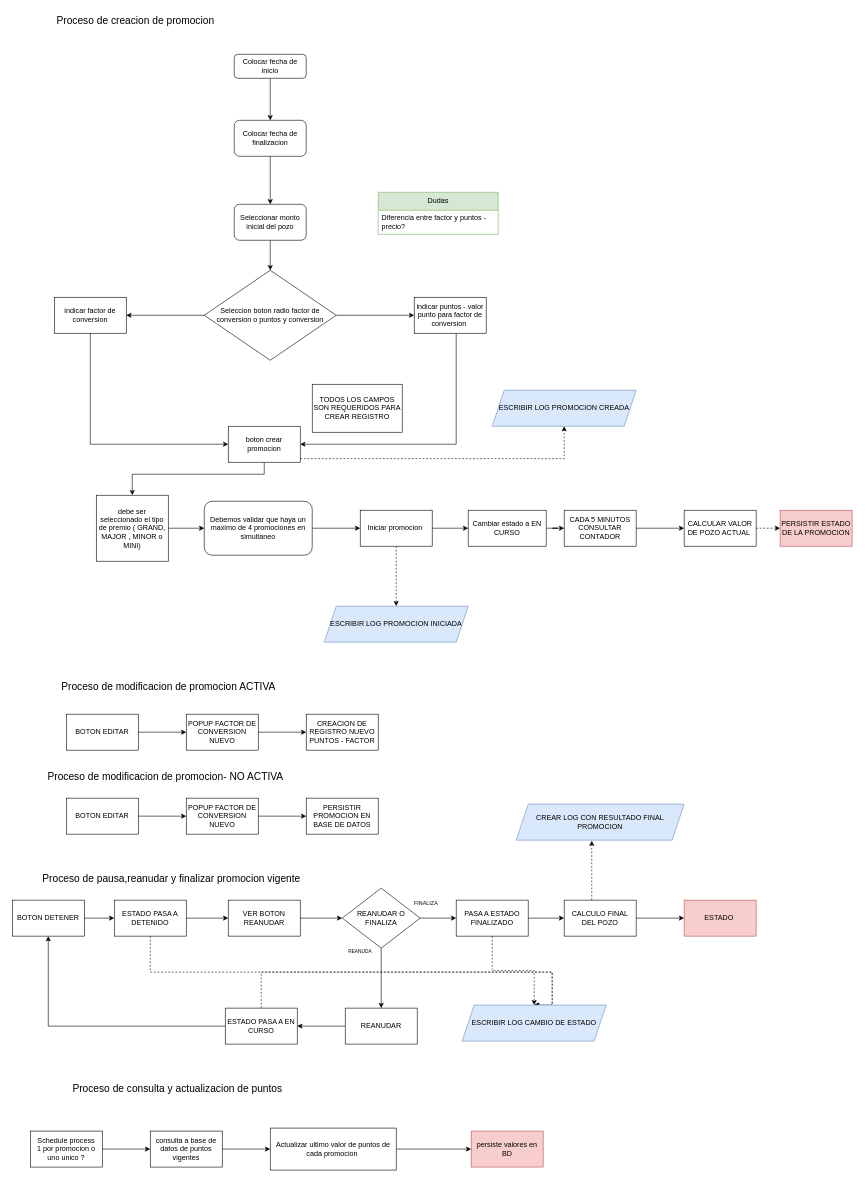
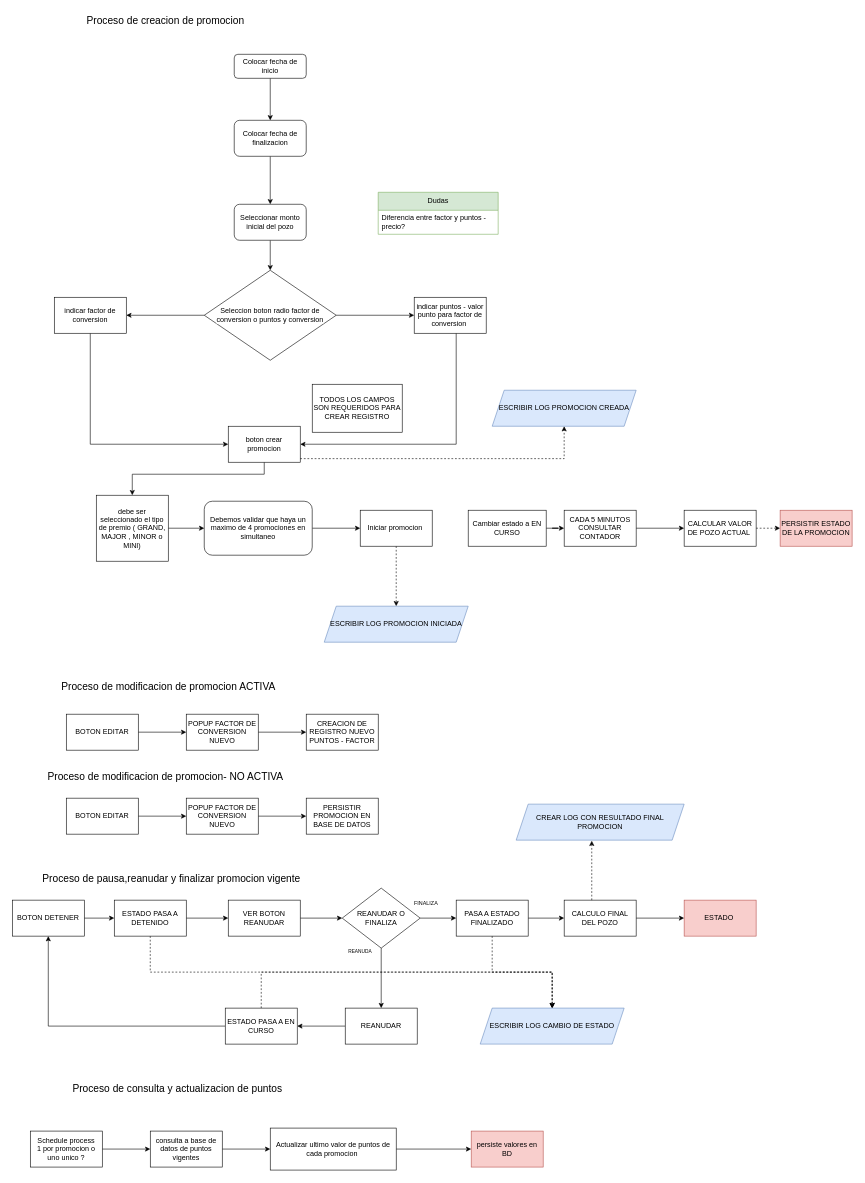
node "Proceso de creacion de promocion": moved (135, 21) -> (165, 21)
edge "Iniciar promocion" -> "Cambiar estado a EN CURSO": removed
node "ESCRIBIR LOG CAMBIO DE ESTADO": moved (534, 1023) -> (552, 1026)
